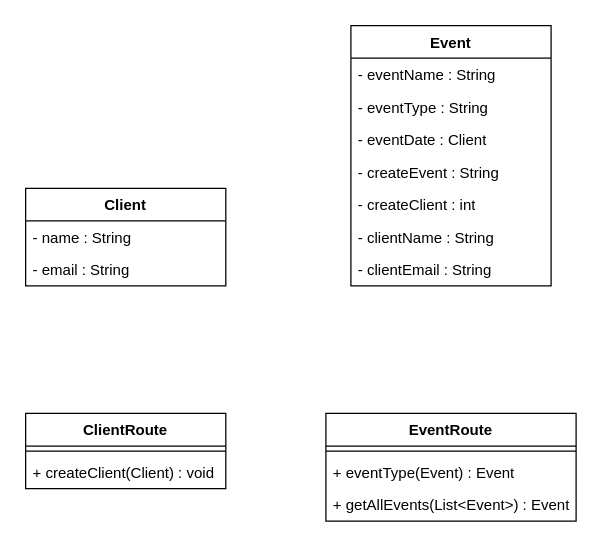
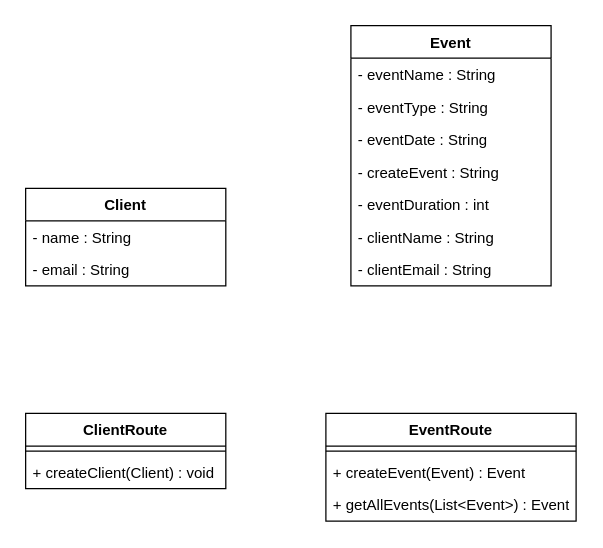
node "- eventDate : Client": label "- eventDate : Client" -> "- eventDate : String"
node "- createClient : int": label "- createClient : int" -> "- eventDuration : int"
node "+ eventType(Event) : Event": label "+ eventType(Event) : Event" -> "+ createEvent(Event) : Event"
